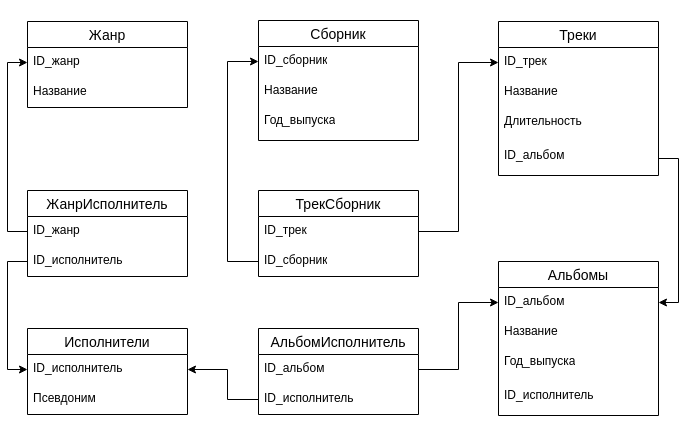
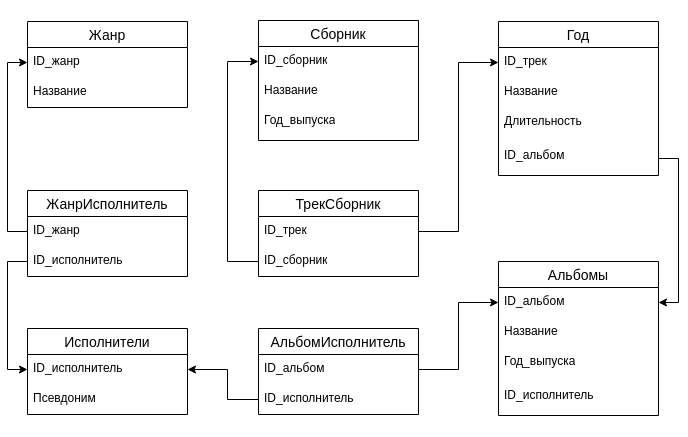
node "Треки": label "Треки" -> "Год"
